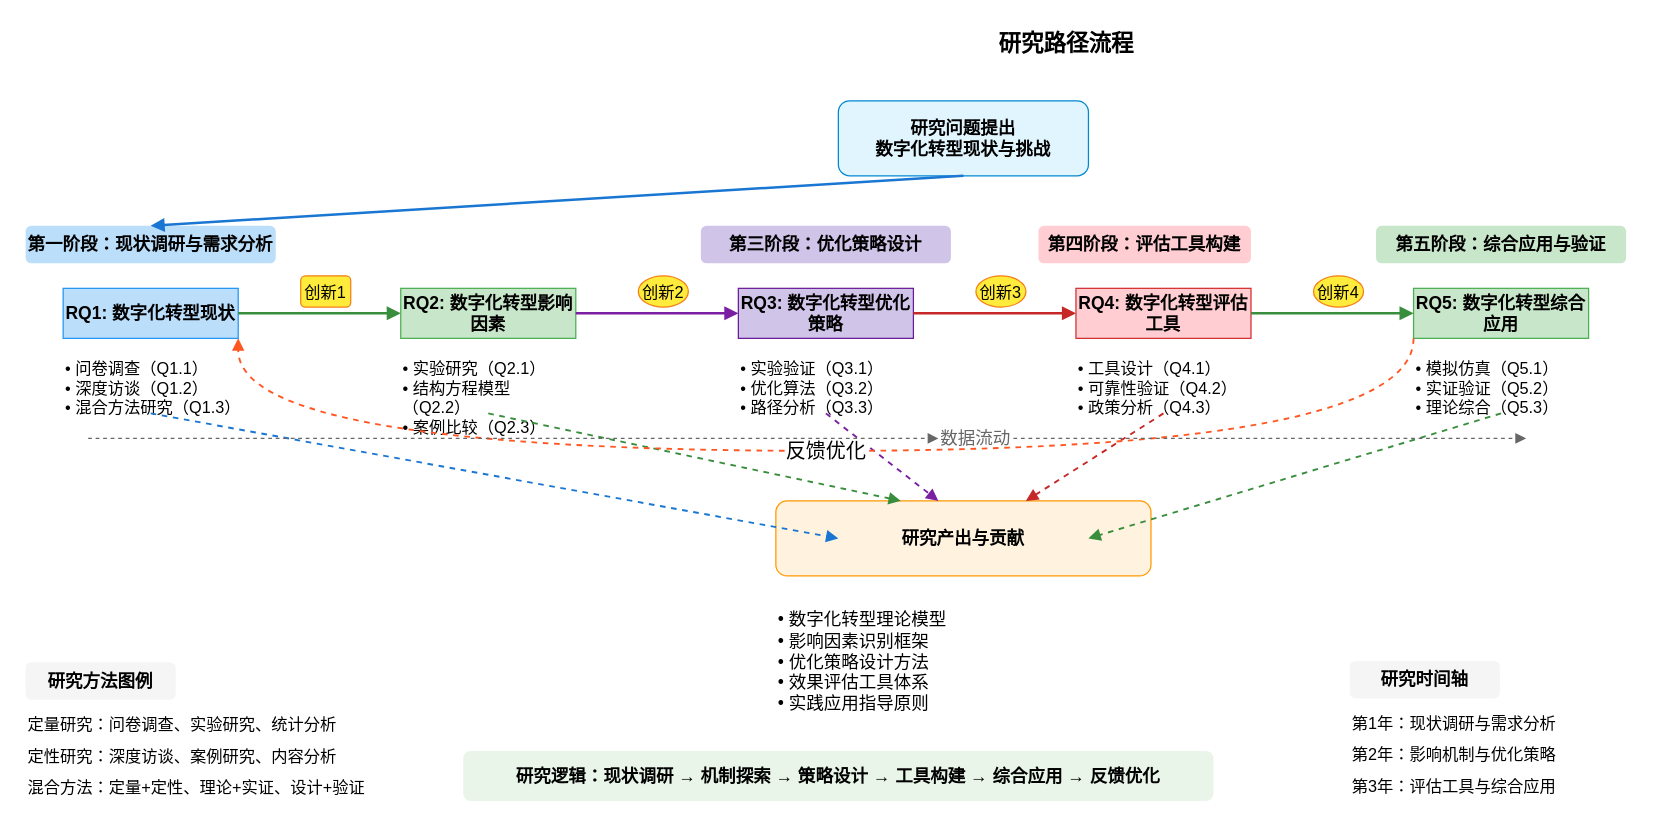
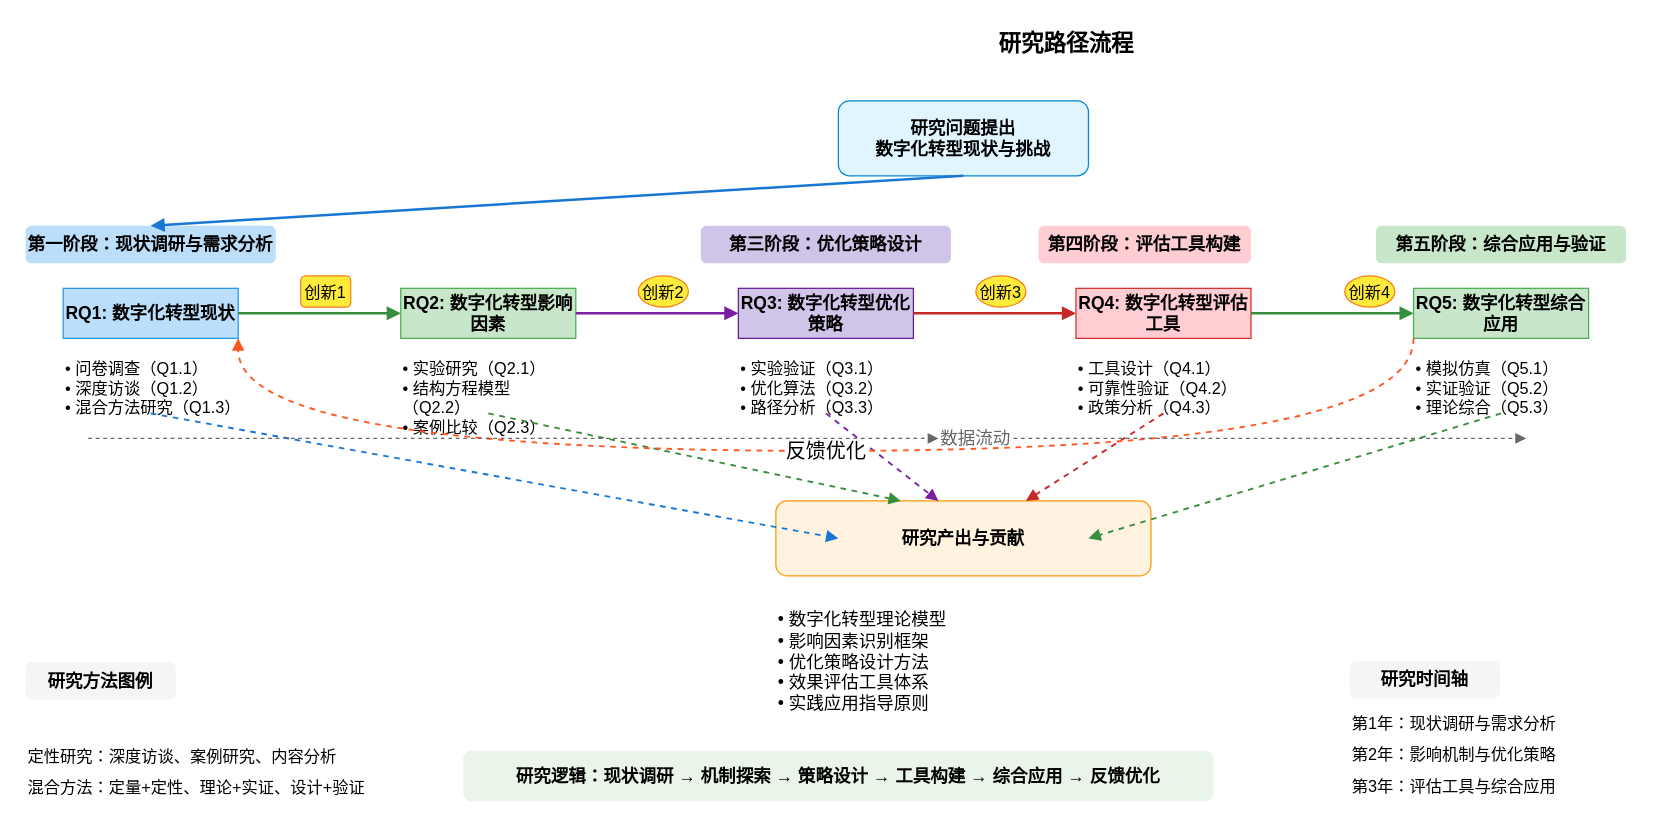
node "创新4": moved (1338, 291) -> (1369, 291)
node "定量研究：问卷调查、实验研究、统计分析": removed
